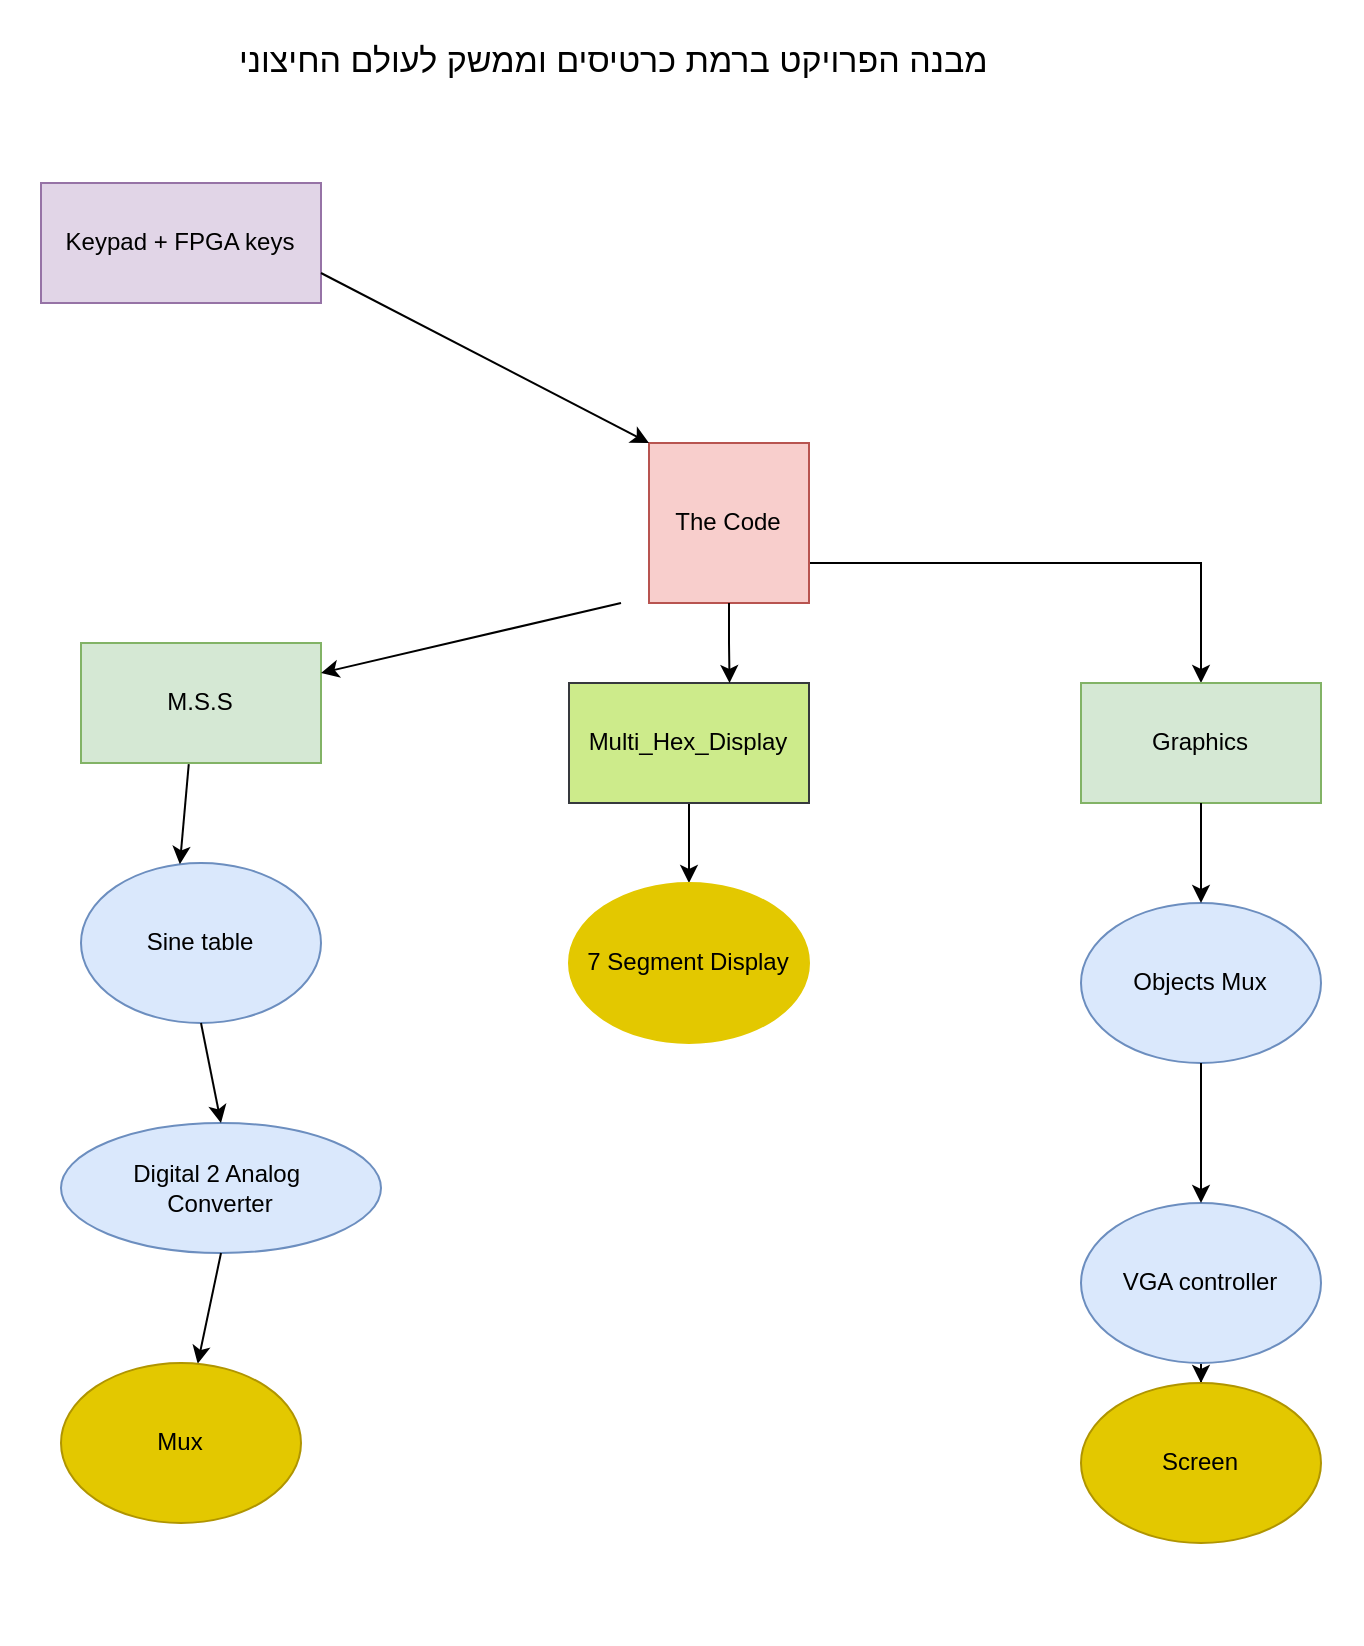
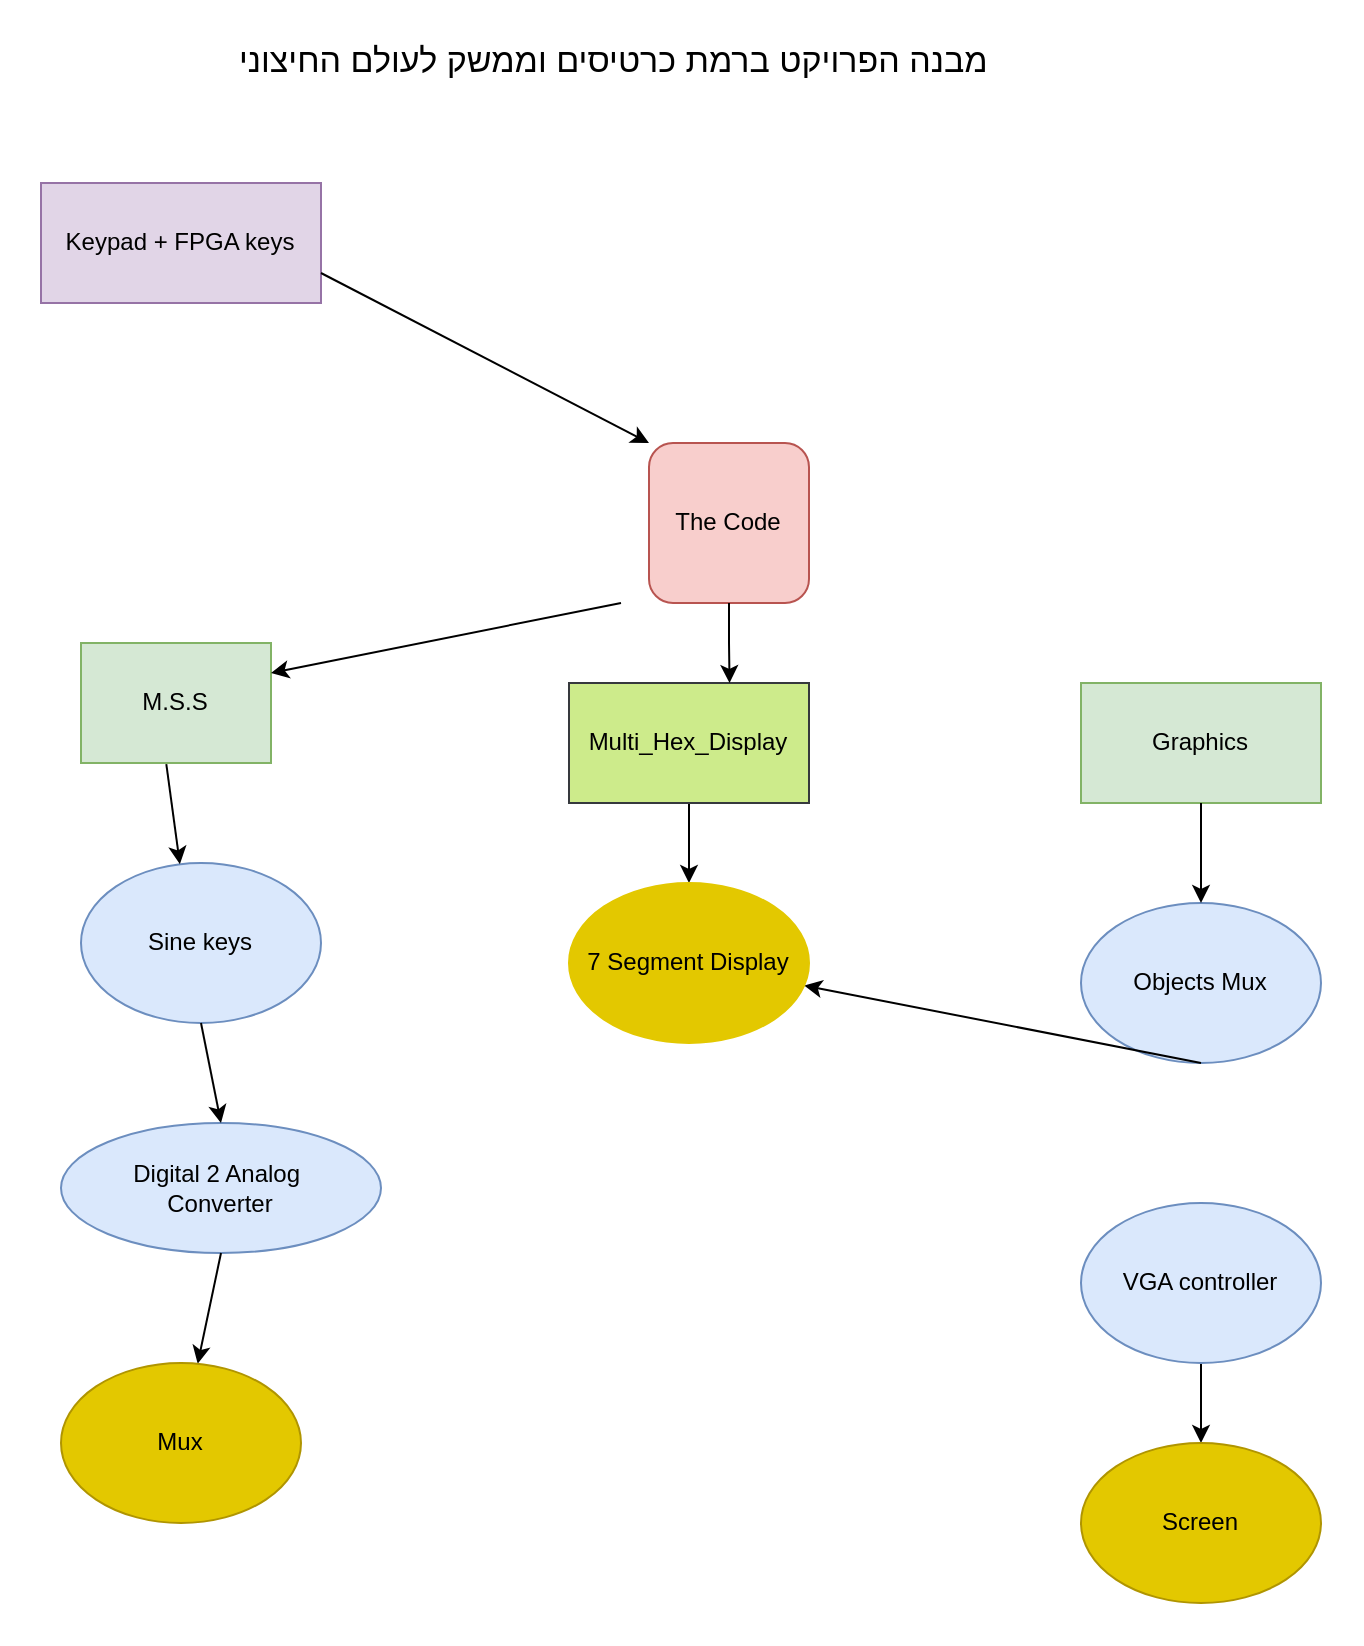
node "The Code": shape rectangle -> rounded rectangle
edge "The Code" -> "Graphics": removed
node "M.S.S": size 240x120 -> 190x120
node "Sine table": label "Sine table" -> "Sine keys"
edge "Objects Mux" -> "VGA controller": now "Objects Mux" -> "7 Segment Display"
node "Screen": moved (1201, 1463) -> (1201, 1523)
